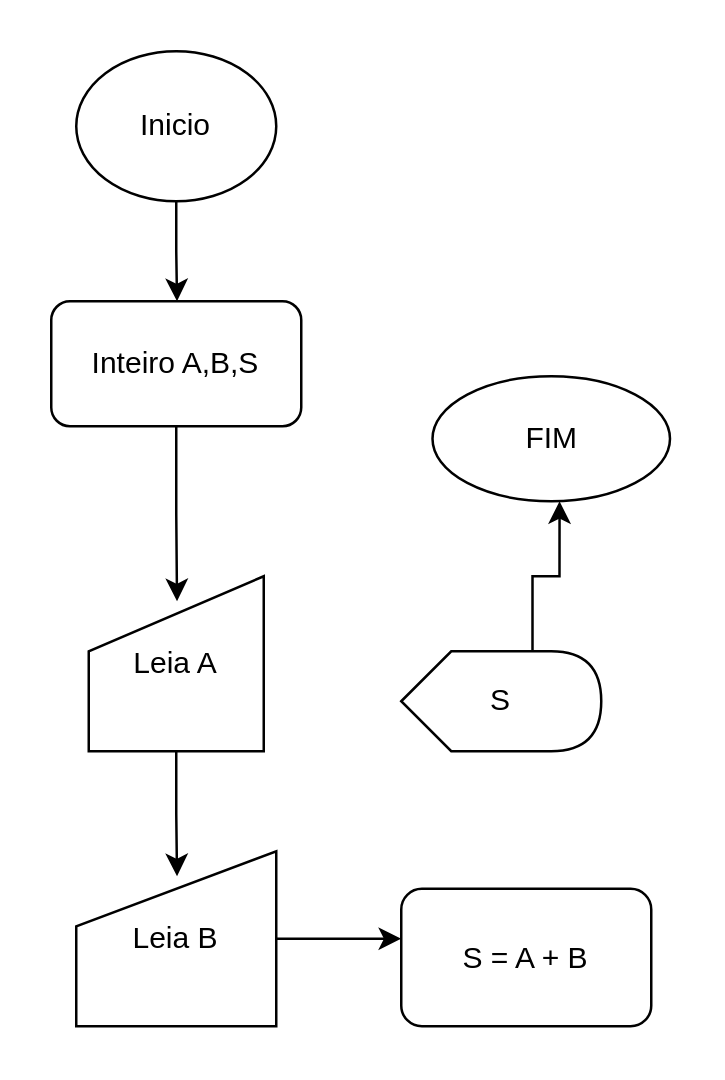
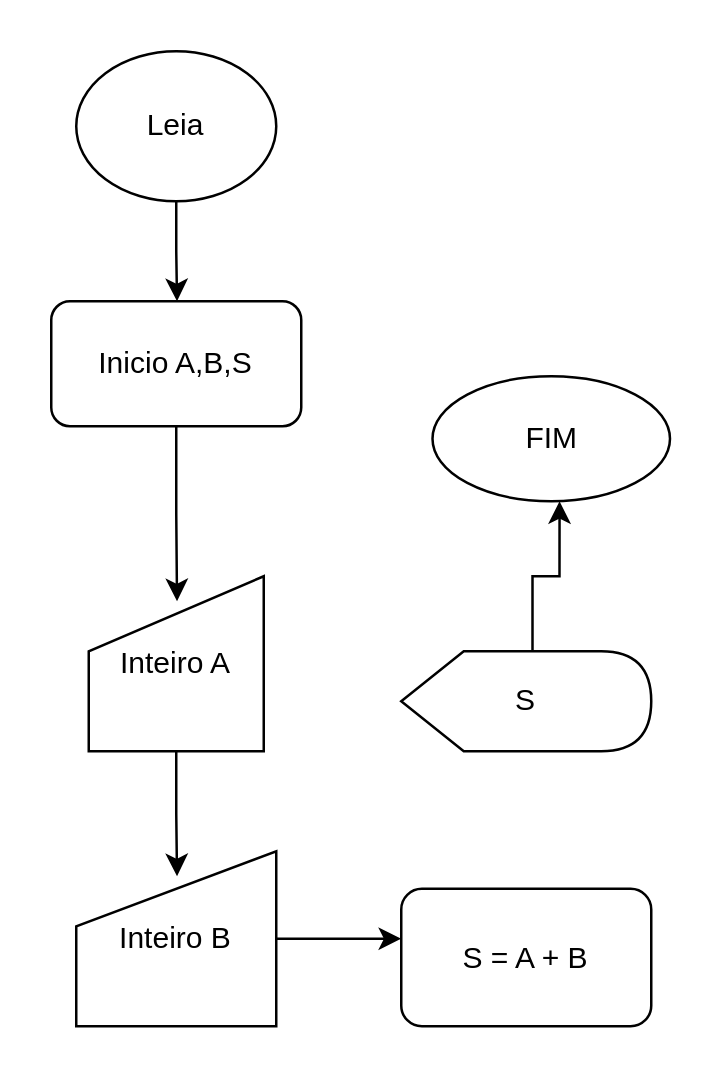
node "Inicio": label "Inicio" -> "Leia"
node "Inteiro A,B,S": label "Inteiro A,B,S" -> "Inicio A,B,S"
node "Leia A": label "Leia A" -> "Inteiro A"
node "S": size 200x100 -> 250x100
node "Leia B": label "Leia B" -> "Inteiro B"
